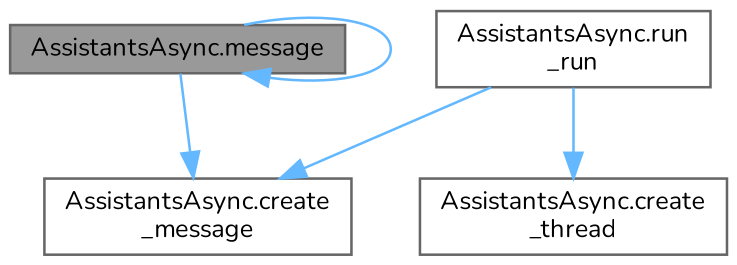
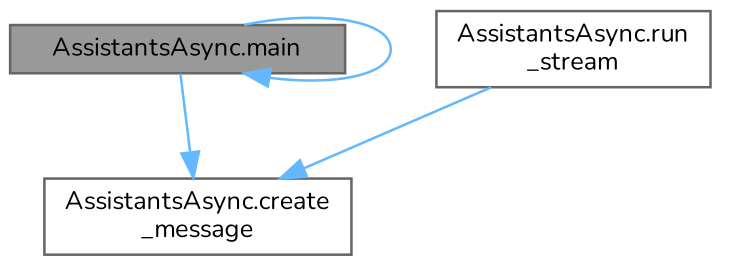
node "AssistantsAsync.message": label "AssistantsAsync.message" -> "AssistantsAsync.main"
node "AssistantsAsync.run _run": label "AssistantsAsync.run _run" -> "AssistantsAsync.run _stream"
node "AssistantsAsync.create _thread": removed
